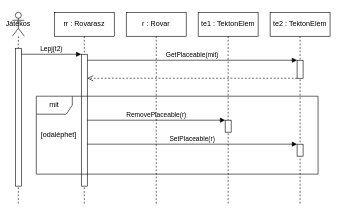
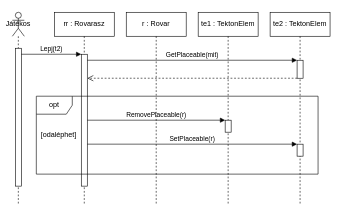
node "mit": label "mit" -> "opt"
